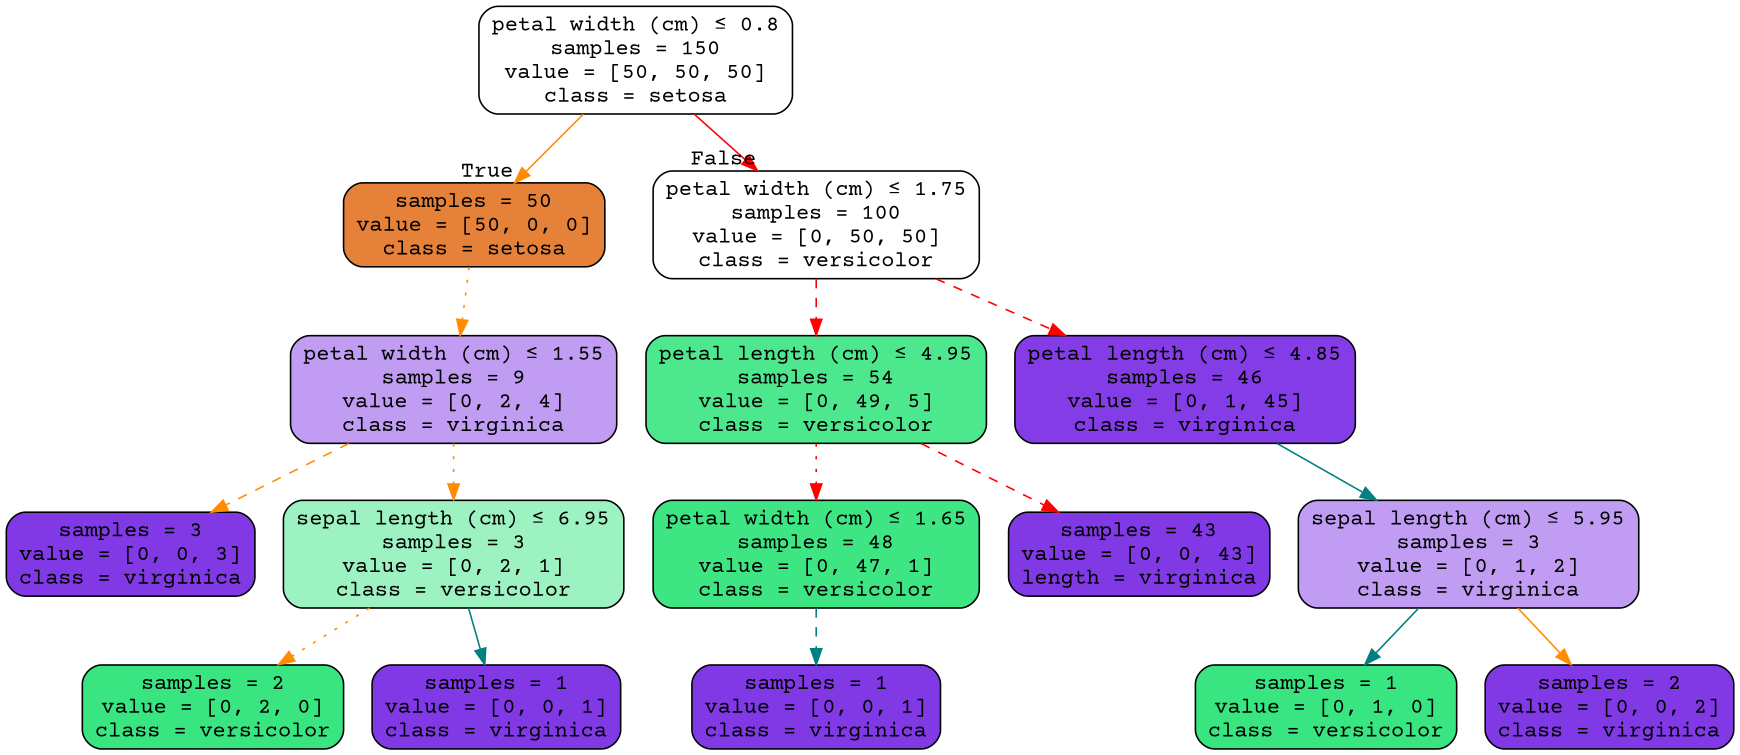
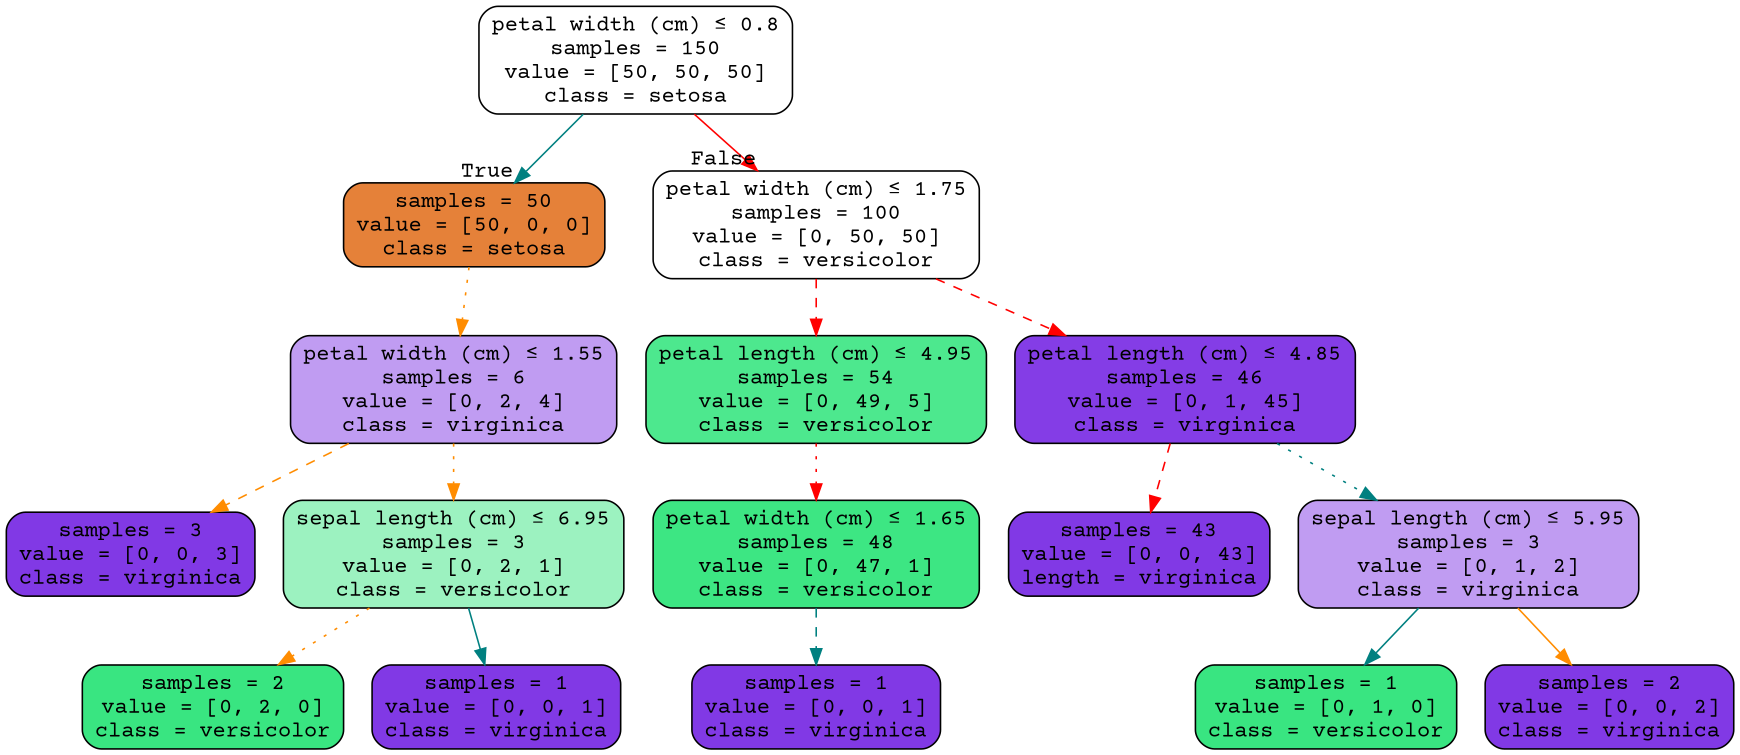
edge "petal width (cm) ≤ 0.8" -> "samples = 50": color darkorange -> teal
node "petal width (cm) ≤ 1.55": text "samples = 9" -> "samples = 6"
edge "petal length (cm) ≤ 4.85" -> "sepal length (cm) ≤ 5.95": style solid -> dotted
edge "petal length (cm) ≤ 4.95" -> "samples = 43": now "petal length (cm) ≤ 4.85" -> "samples = 43"
